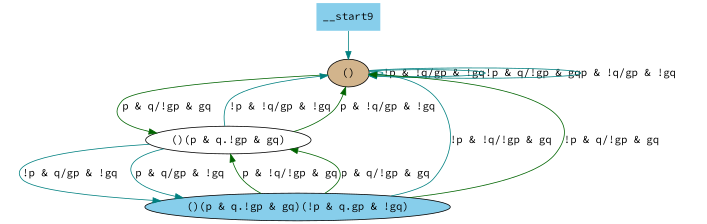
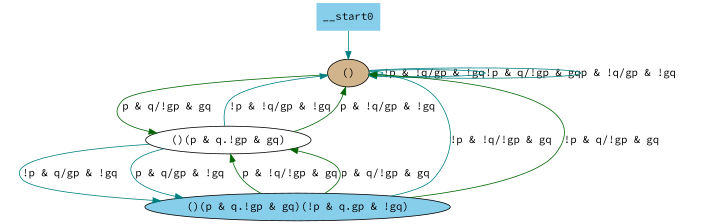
node "__start9": label "__start9" -> "__start0"
